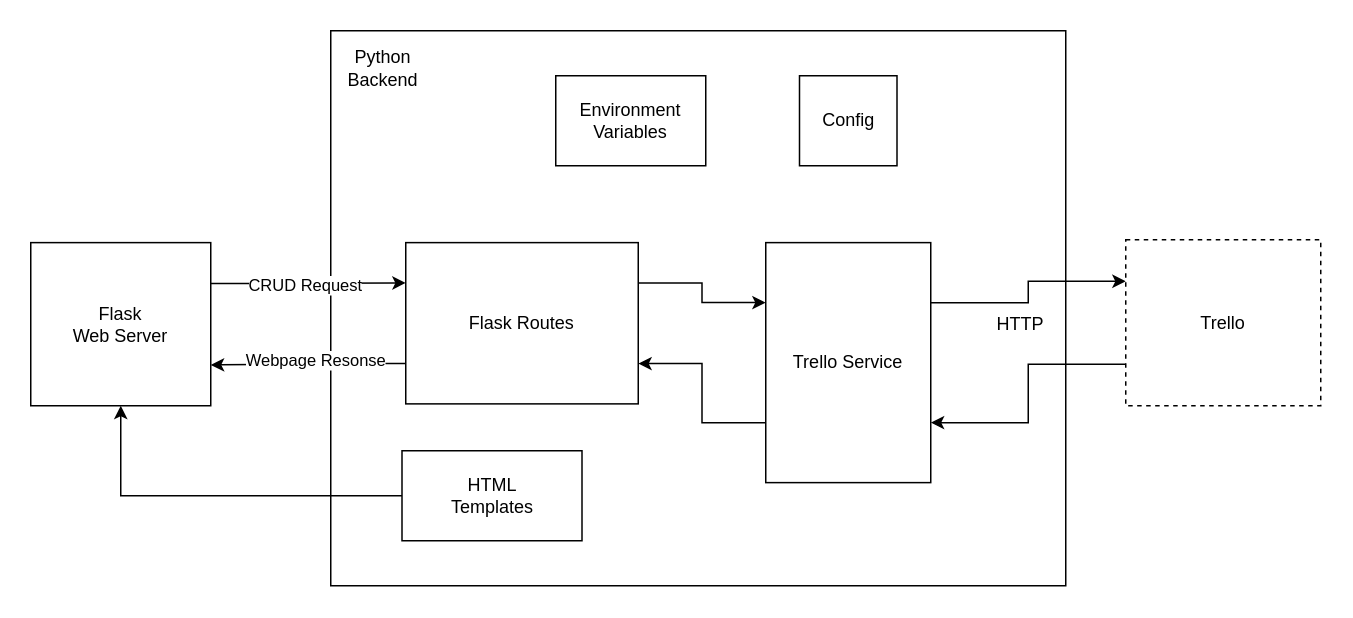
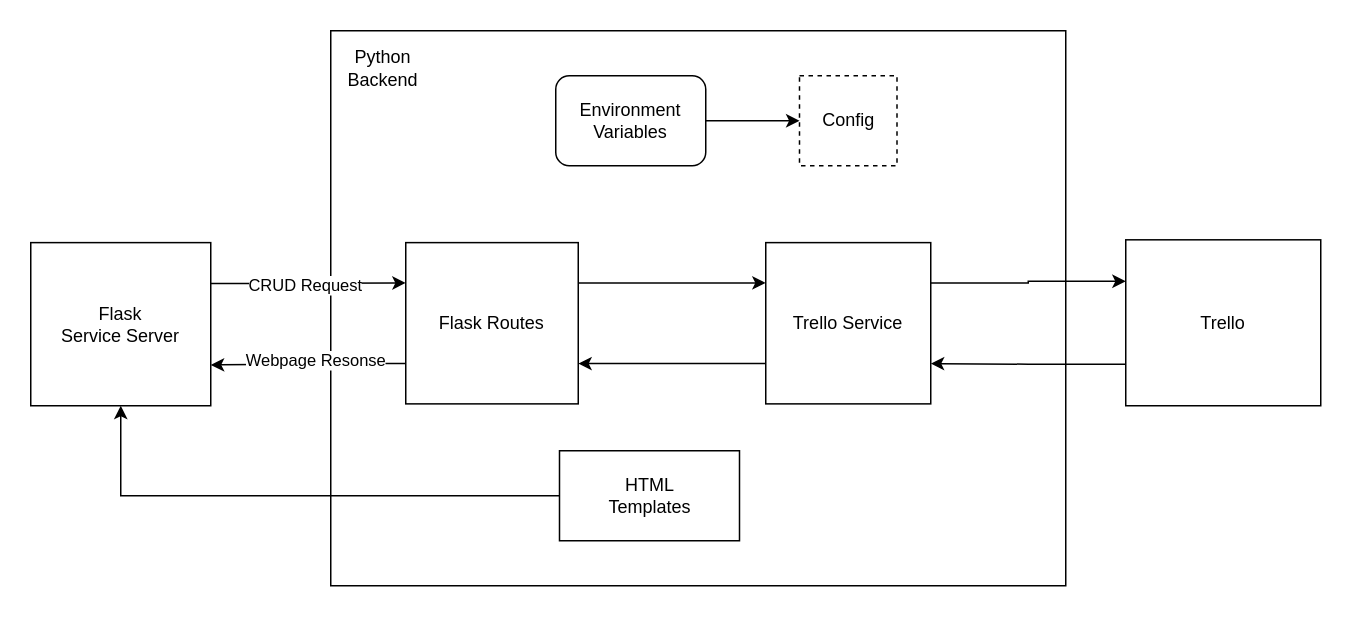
node "Environment Variables": shape rectangle -> rounded rectangle
edge "Environment Variables" -> "Config": added
node "Config": style solid -> dashed
node "Flask Routes": size 233x161 -> 173x161
node "Trello": style dashed -> solid
node "Flask Web Server": label "Flask Web Server" -> "Flask Service Server"
node "HTTP": removed
node "Trello Service": size 165x240 -> 165x161
node "HTML Templates": moved (492, 496) -> (650, 496)
